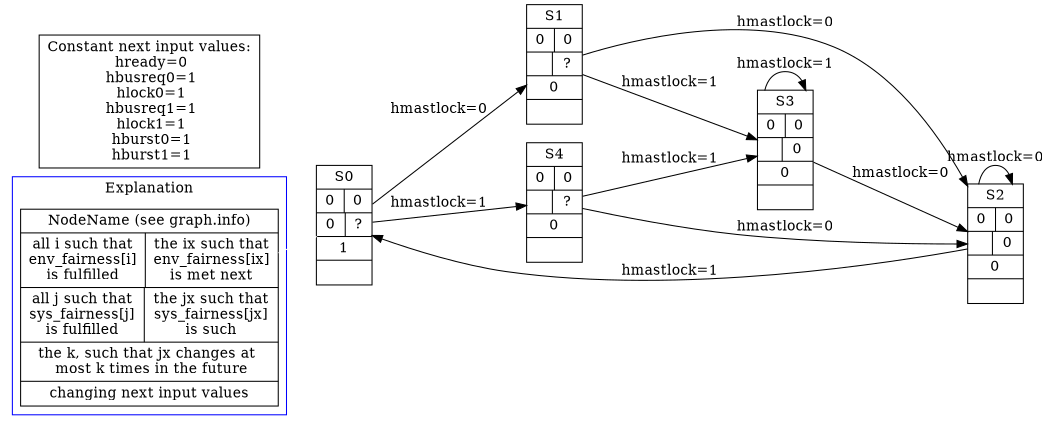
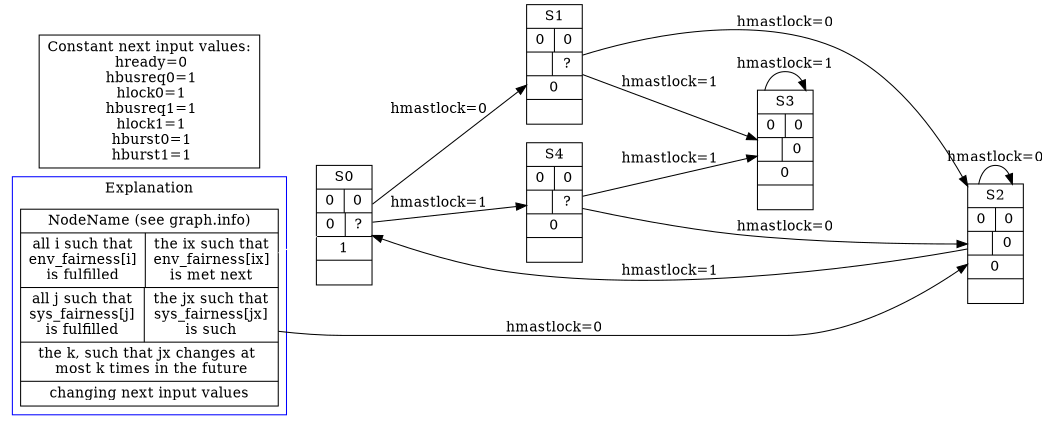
edge "S3" -> "S2": now "NodeName (see graph.info)" -> "S2"
